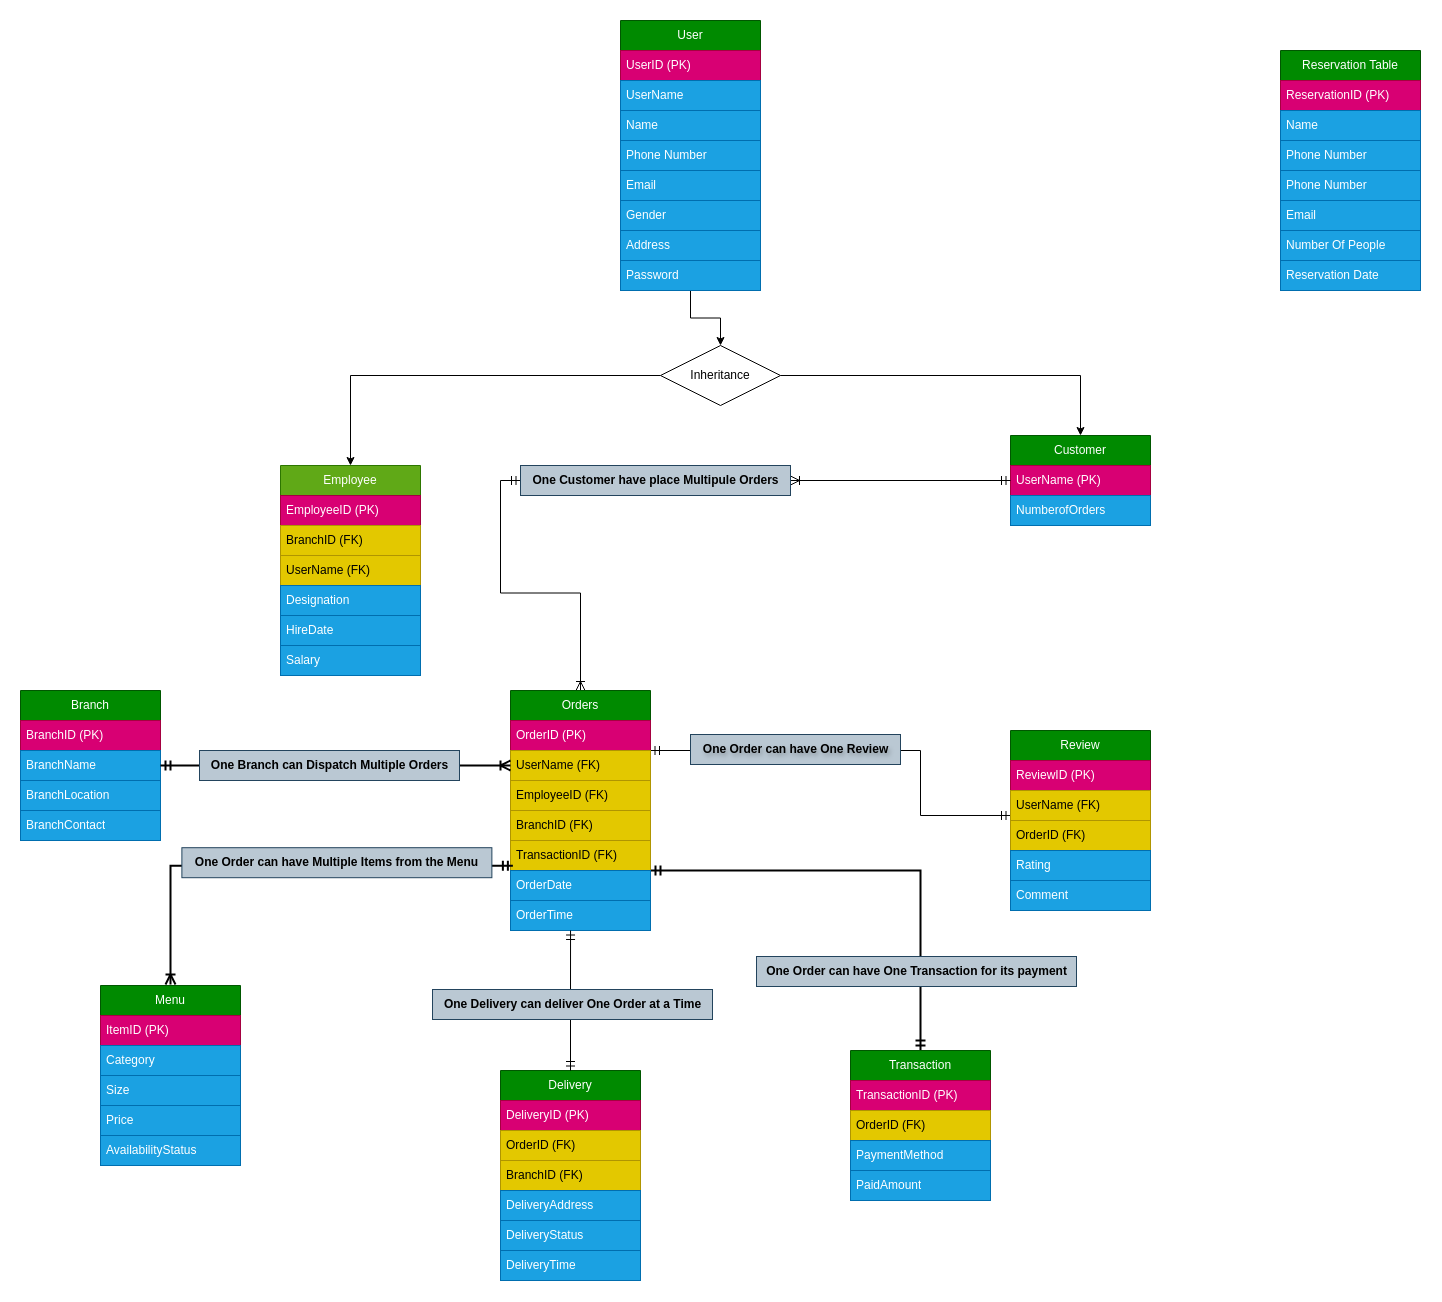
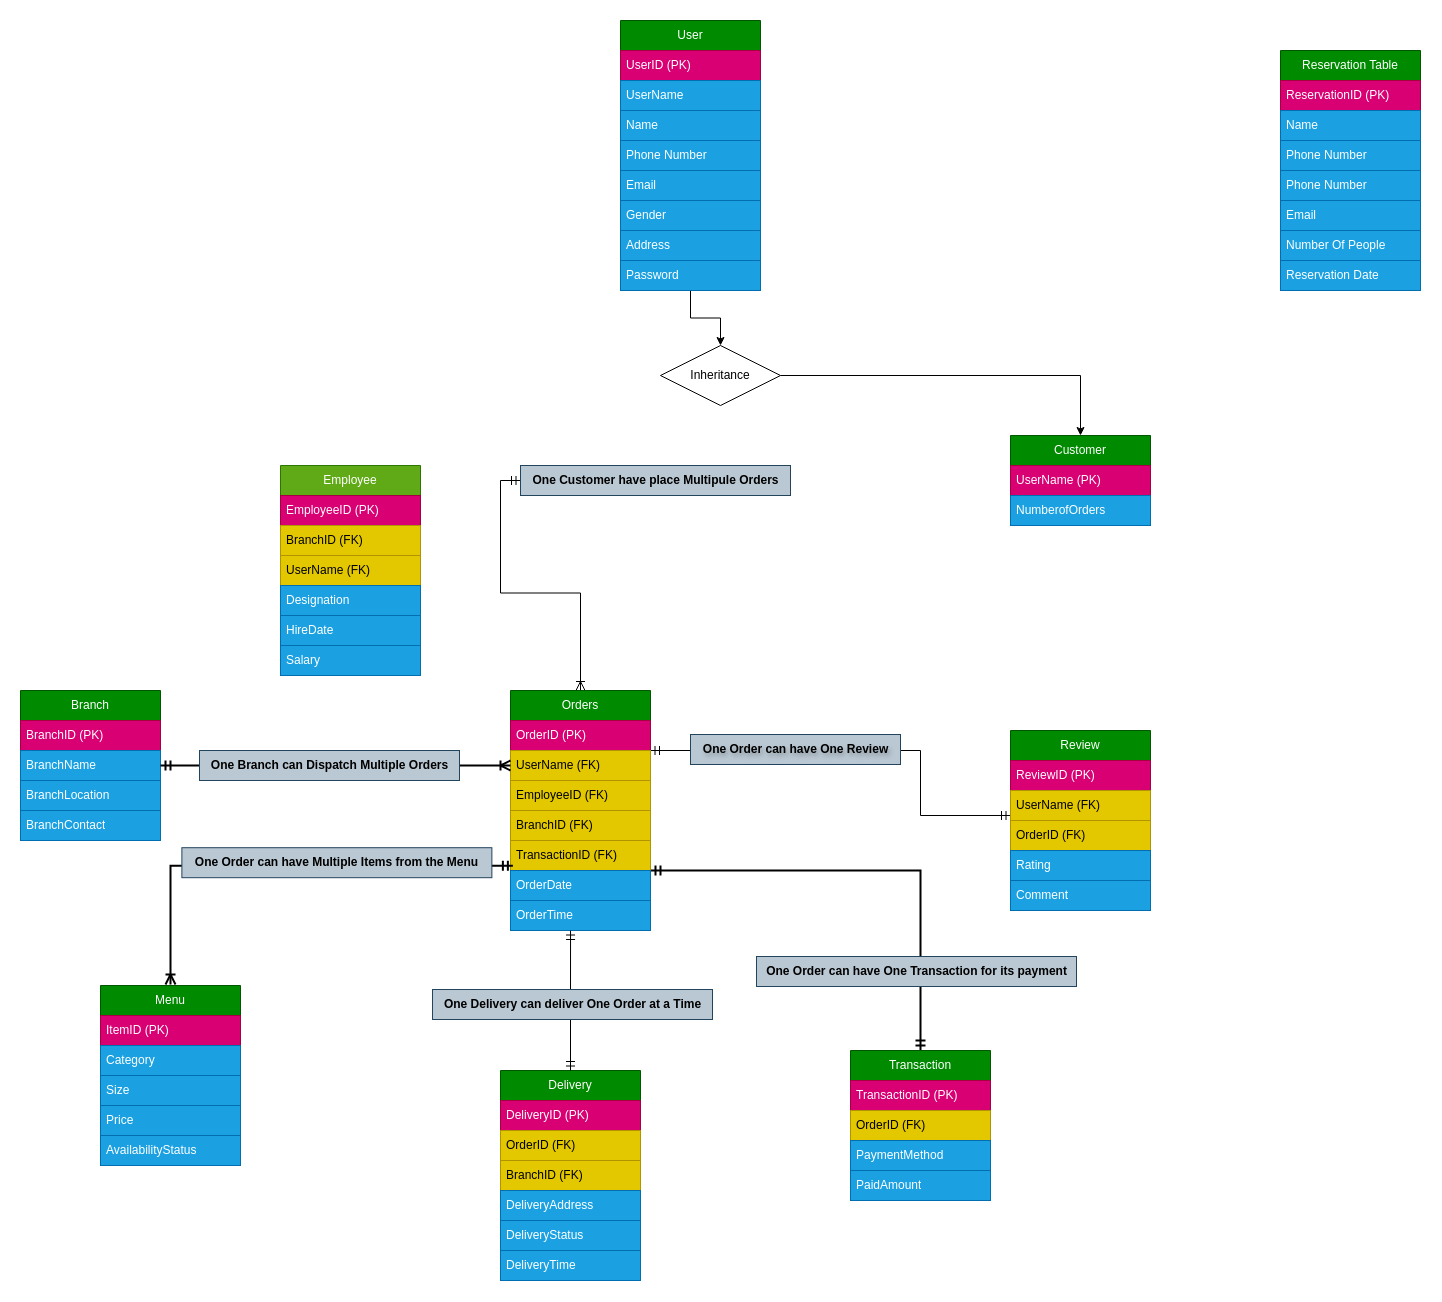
edge "Inheritance" -> "Employee": removed
edge "One Customer have place Multipule Orders" -- "Customer": removed
